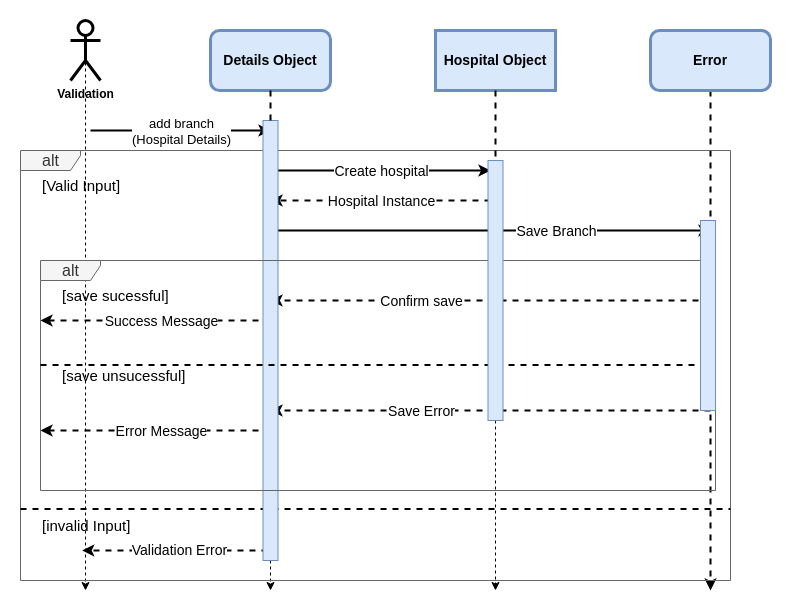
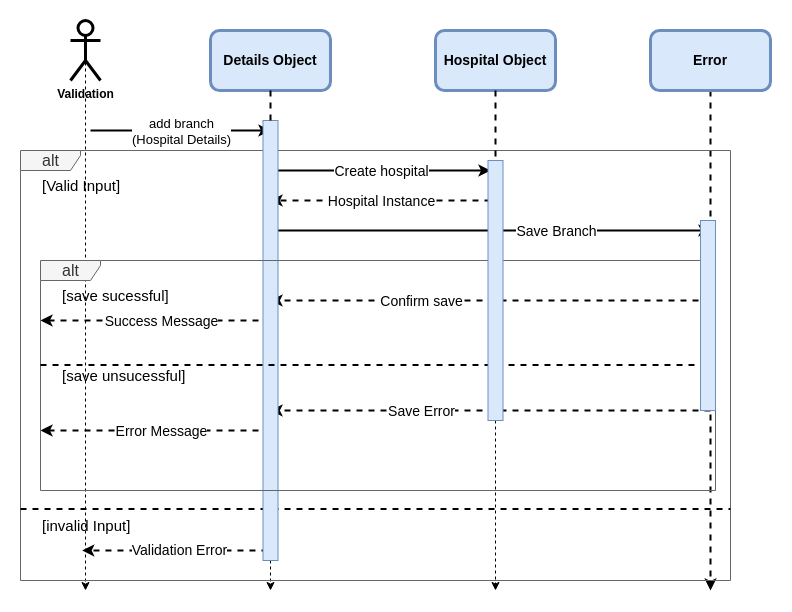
node "Hospital Object": shape rectangle -> rounded rectangle
